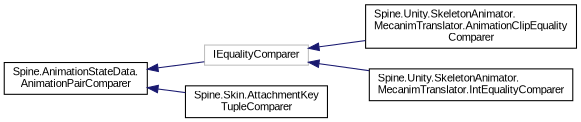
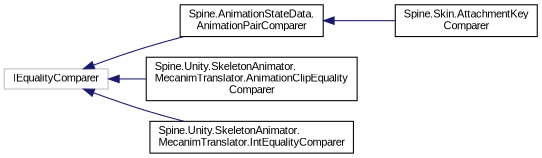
edge "IEqualityComparer" -> "Spine.AnimationStateData. AnimationPairComparer": reversed
node "Spine.Skin.AttachmentKey TupleComparer": label "Spine.Skin.AttachmentKey TupleComparer" -> "Spine.Skin.AttachmentKey Comparer"
